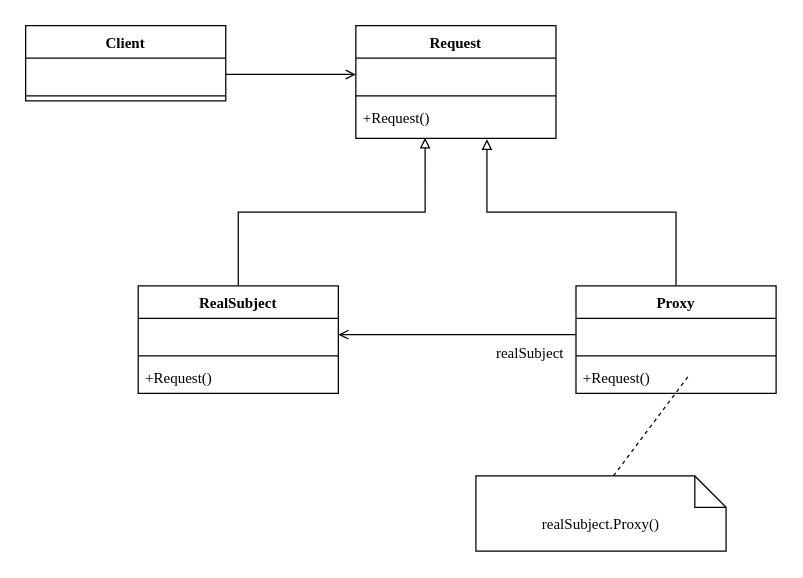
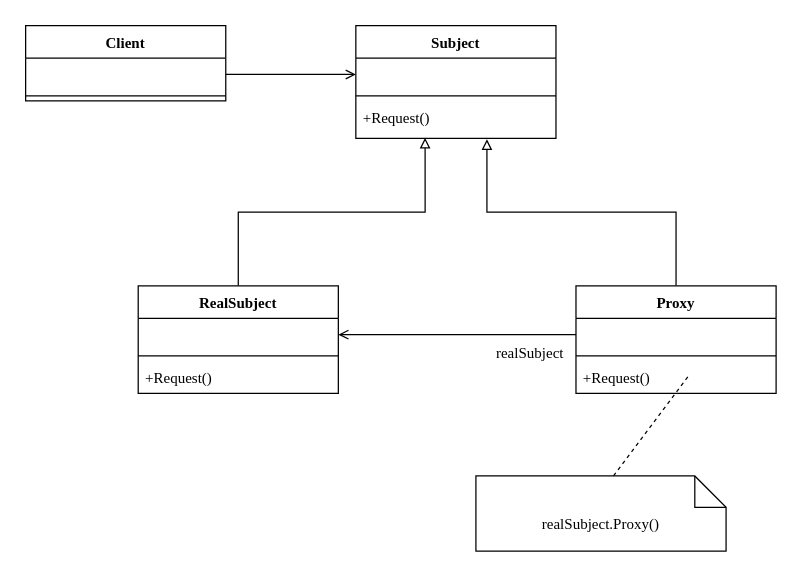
node "Request": label "Request" -> "Subject"
